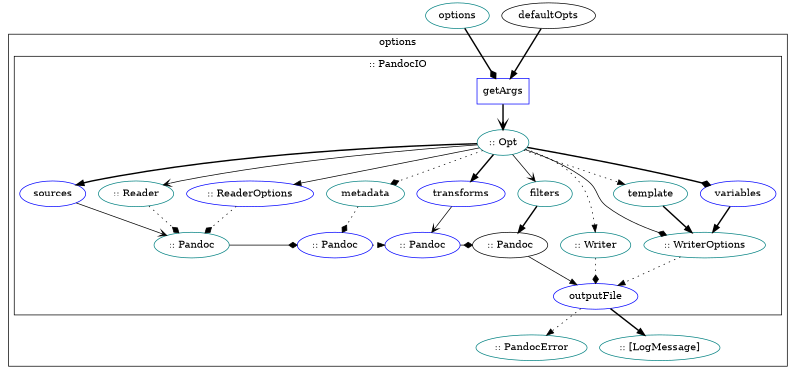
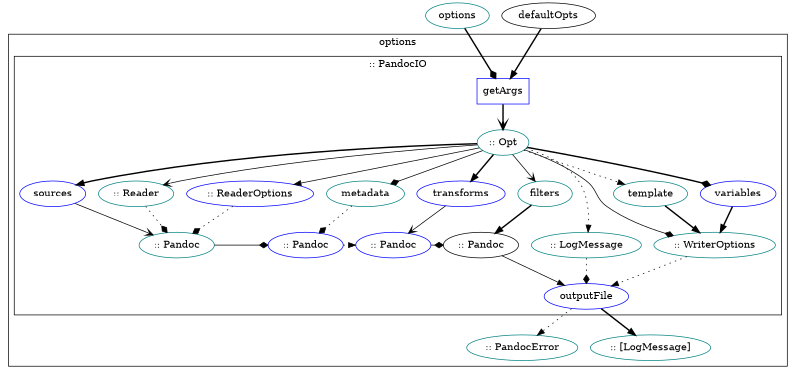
edge ":: Opt" -> "metadata": style dotted -> solid
node ":: Writer": label ":: Writer" -> ":: LogMessage"
